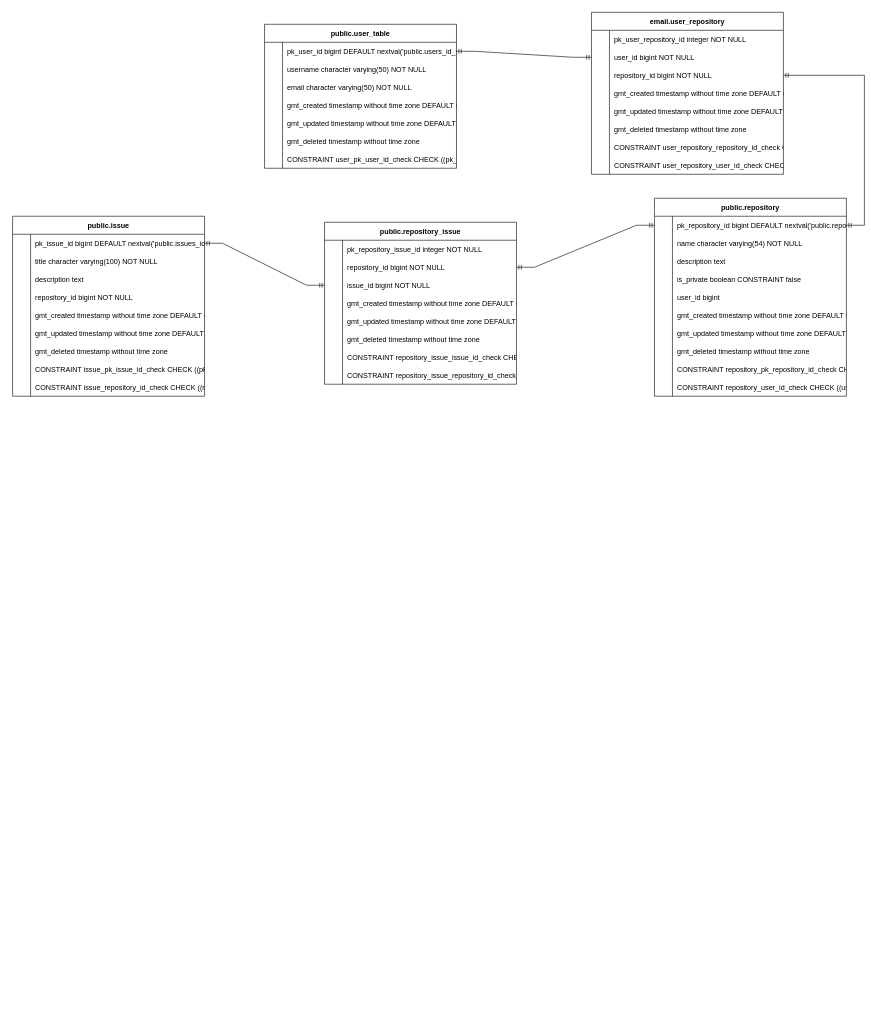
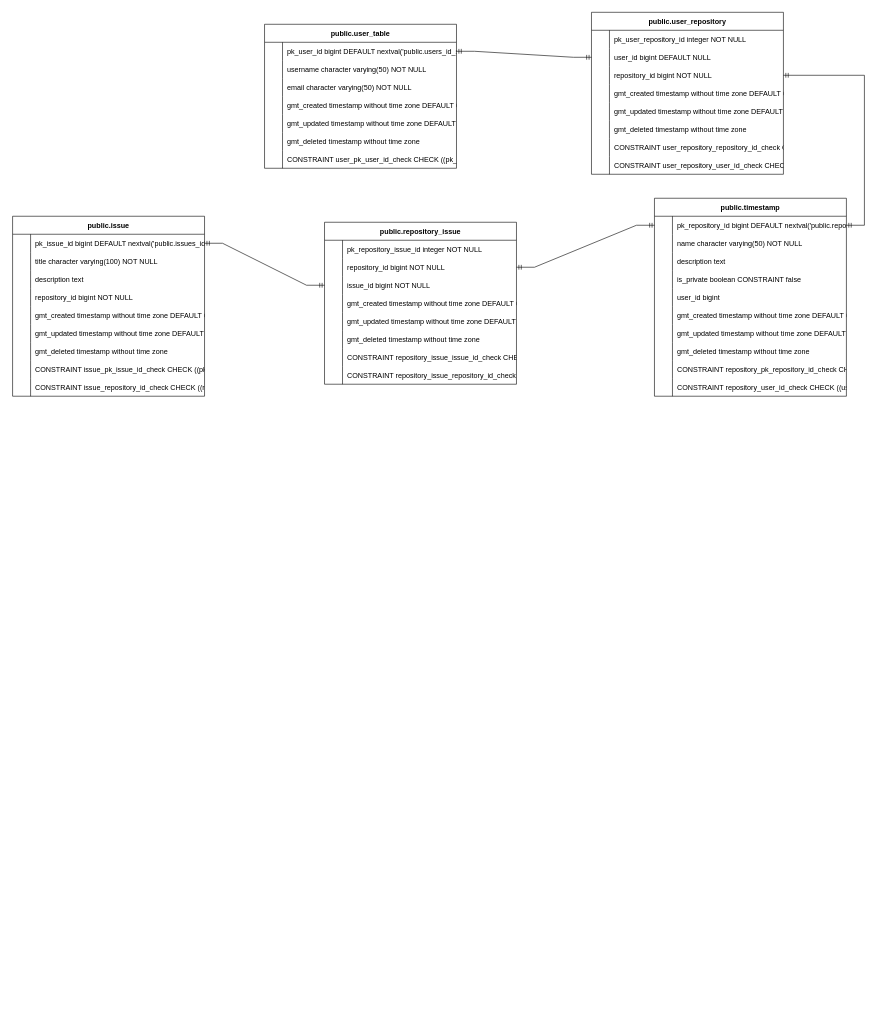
node "email.user_repository": label "email.user_repository" -> "public.user_repository"
node "user_id bigint NOT NULL": label "user_id bigint NOT NULL" -> "user_id bigint DEFAULT NULL"
node "public.repository": label "public.repository" -> "public.timestamp"
node "name character varying(54) NOT NULL": label "name character varying(54) NOT NULL" -> "name character varying(50) NOT NULL"
